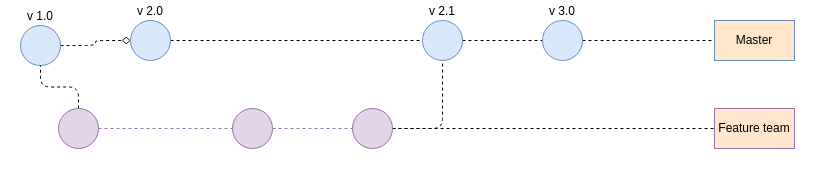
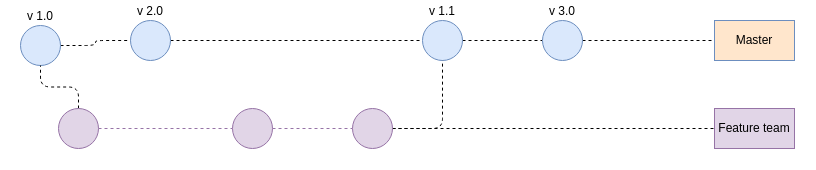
node "v 2.1": label "v 2.1" -> "v 1.1"
edge "v 1.0" -> "v 2.0": arrowhead diamond -> none
node "Feature team": fillcolor #ffe6cc -> #e1d5e7
